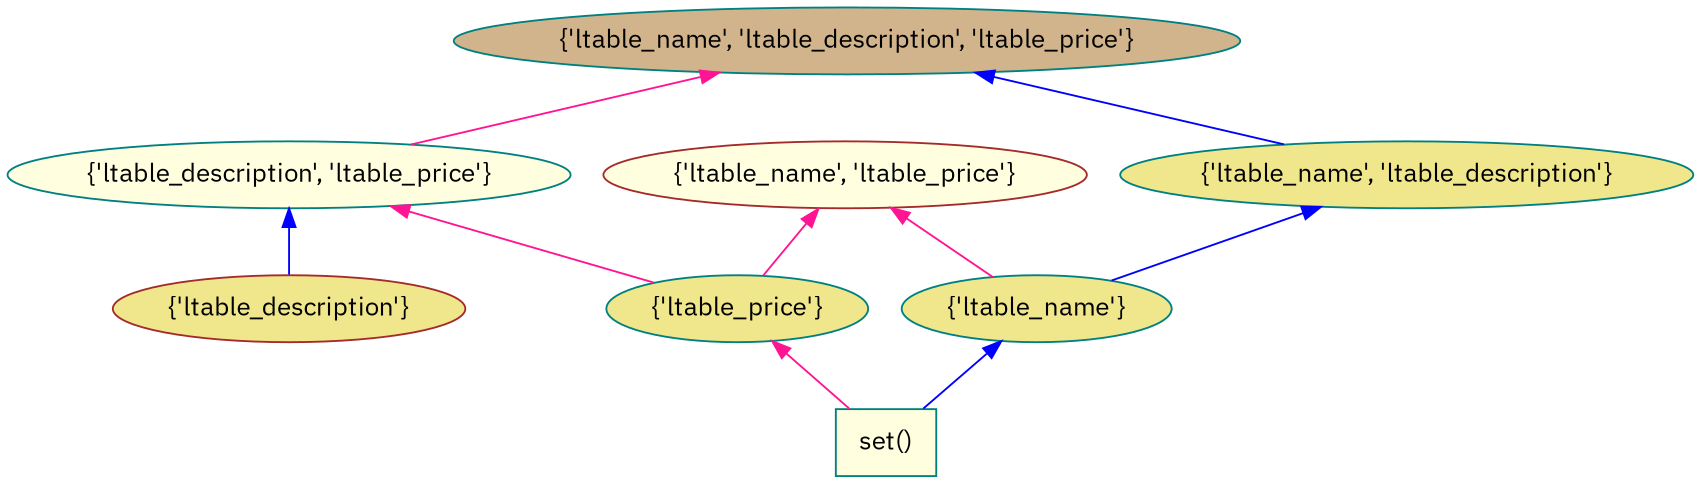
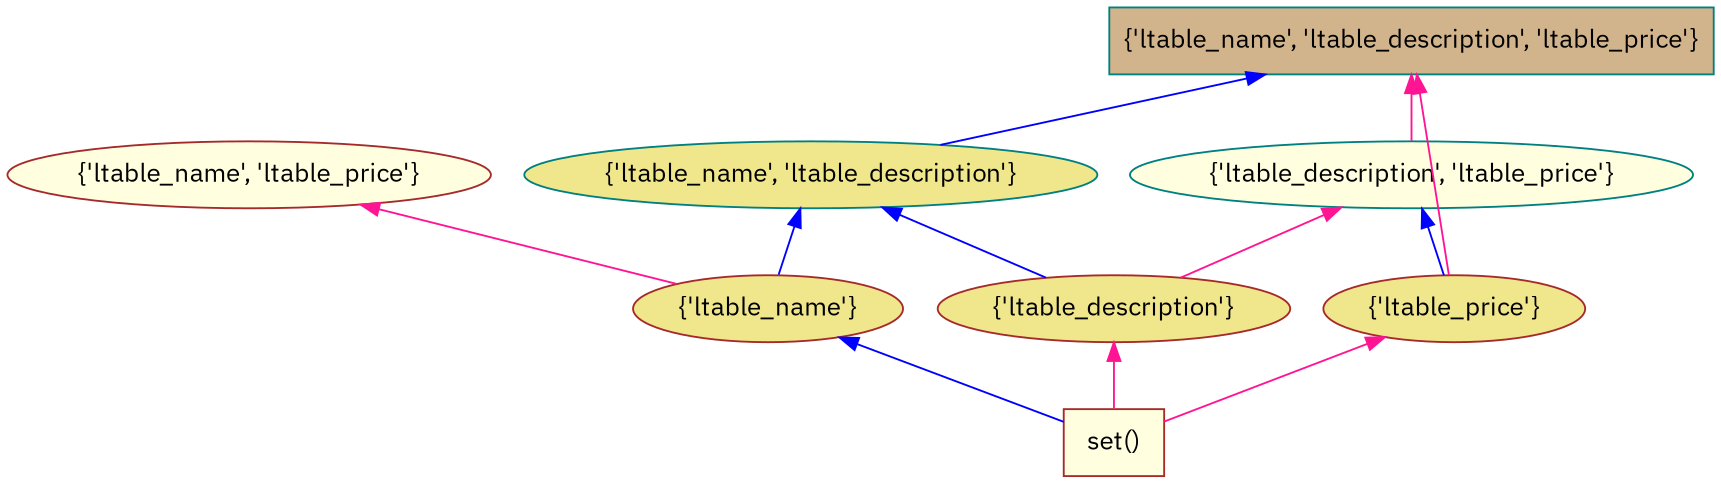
node "{'ltable_name', 'ltable_description', 'ltable_price'}": shape ellipse -> box
edge "{'ltable_description'}" -> "{'ltable_name', 'ltable_description'}": added
edge "{'ltable_price'}" -> "{'ltable_description', 'ltable_price'}": color deeppink -> blue
edge "{'ltable_price'}" -> "{'ltable_name', 'ltable_price'}": now "{'ltable_price'}" -> "{'ltable_name', 'ltable_description', 'ltable_price'}"
edge "{'ltable_description'}" -> "{'ltable_description', 'ltable_price'}": color blue -> deeppink
node "{'ltable_price'}": color teal -> brown
node "{'ltable_name'}": color teal -> brown
edge "set()" -> "{'ltable_description'}": added
node "set()": color teal -> brown
